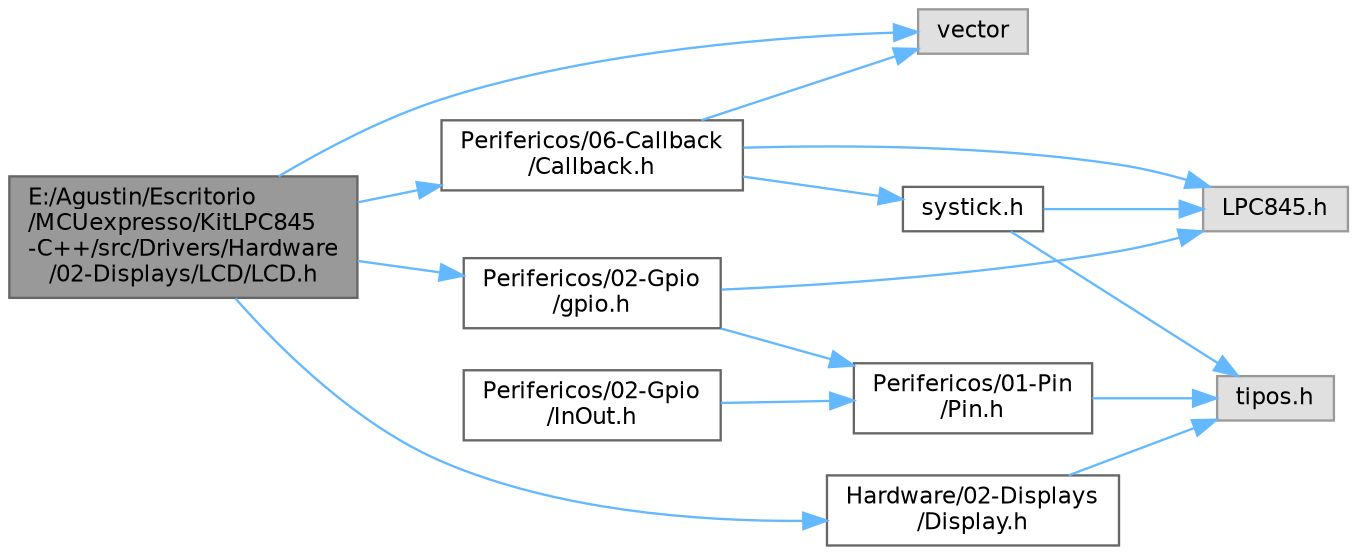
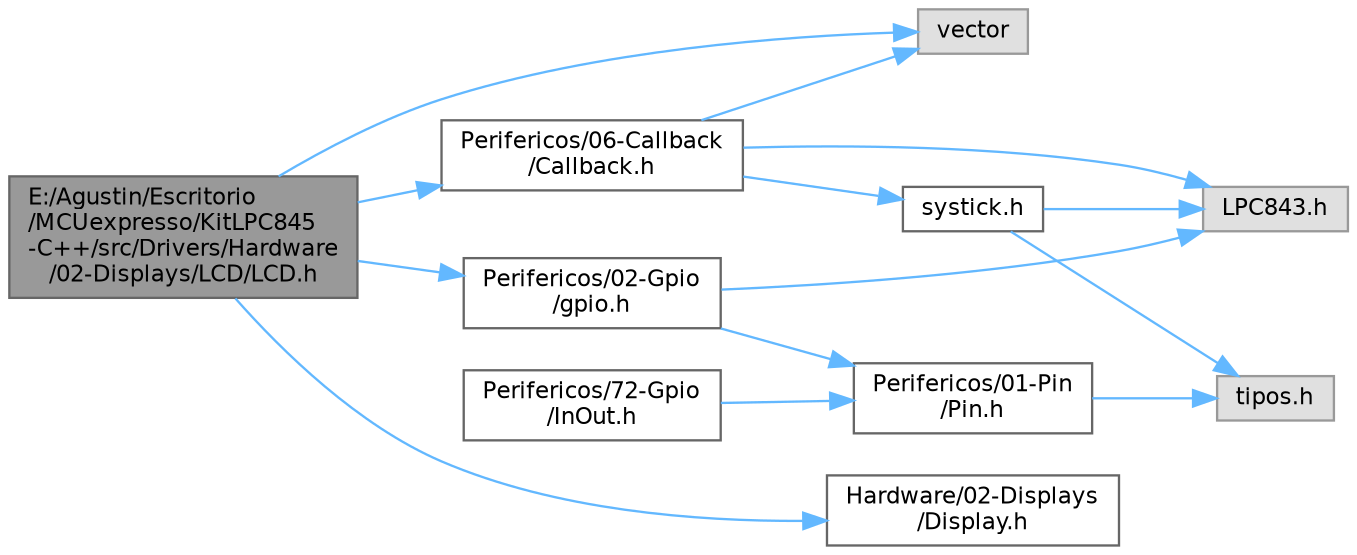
node "LPC845.h": label "LPC845.h" -> "LPC843.h"
node "Perifericos/02-Gpio /InOut.h": label "Perifericos/02-Gpio /InOut.h" -> "Perifericos/72-Gpio /InOut.h"
edge "Hardware/02-Displays /Display.h" -> "tipos.h": removed
